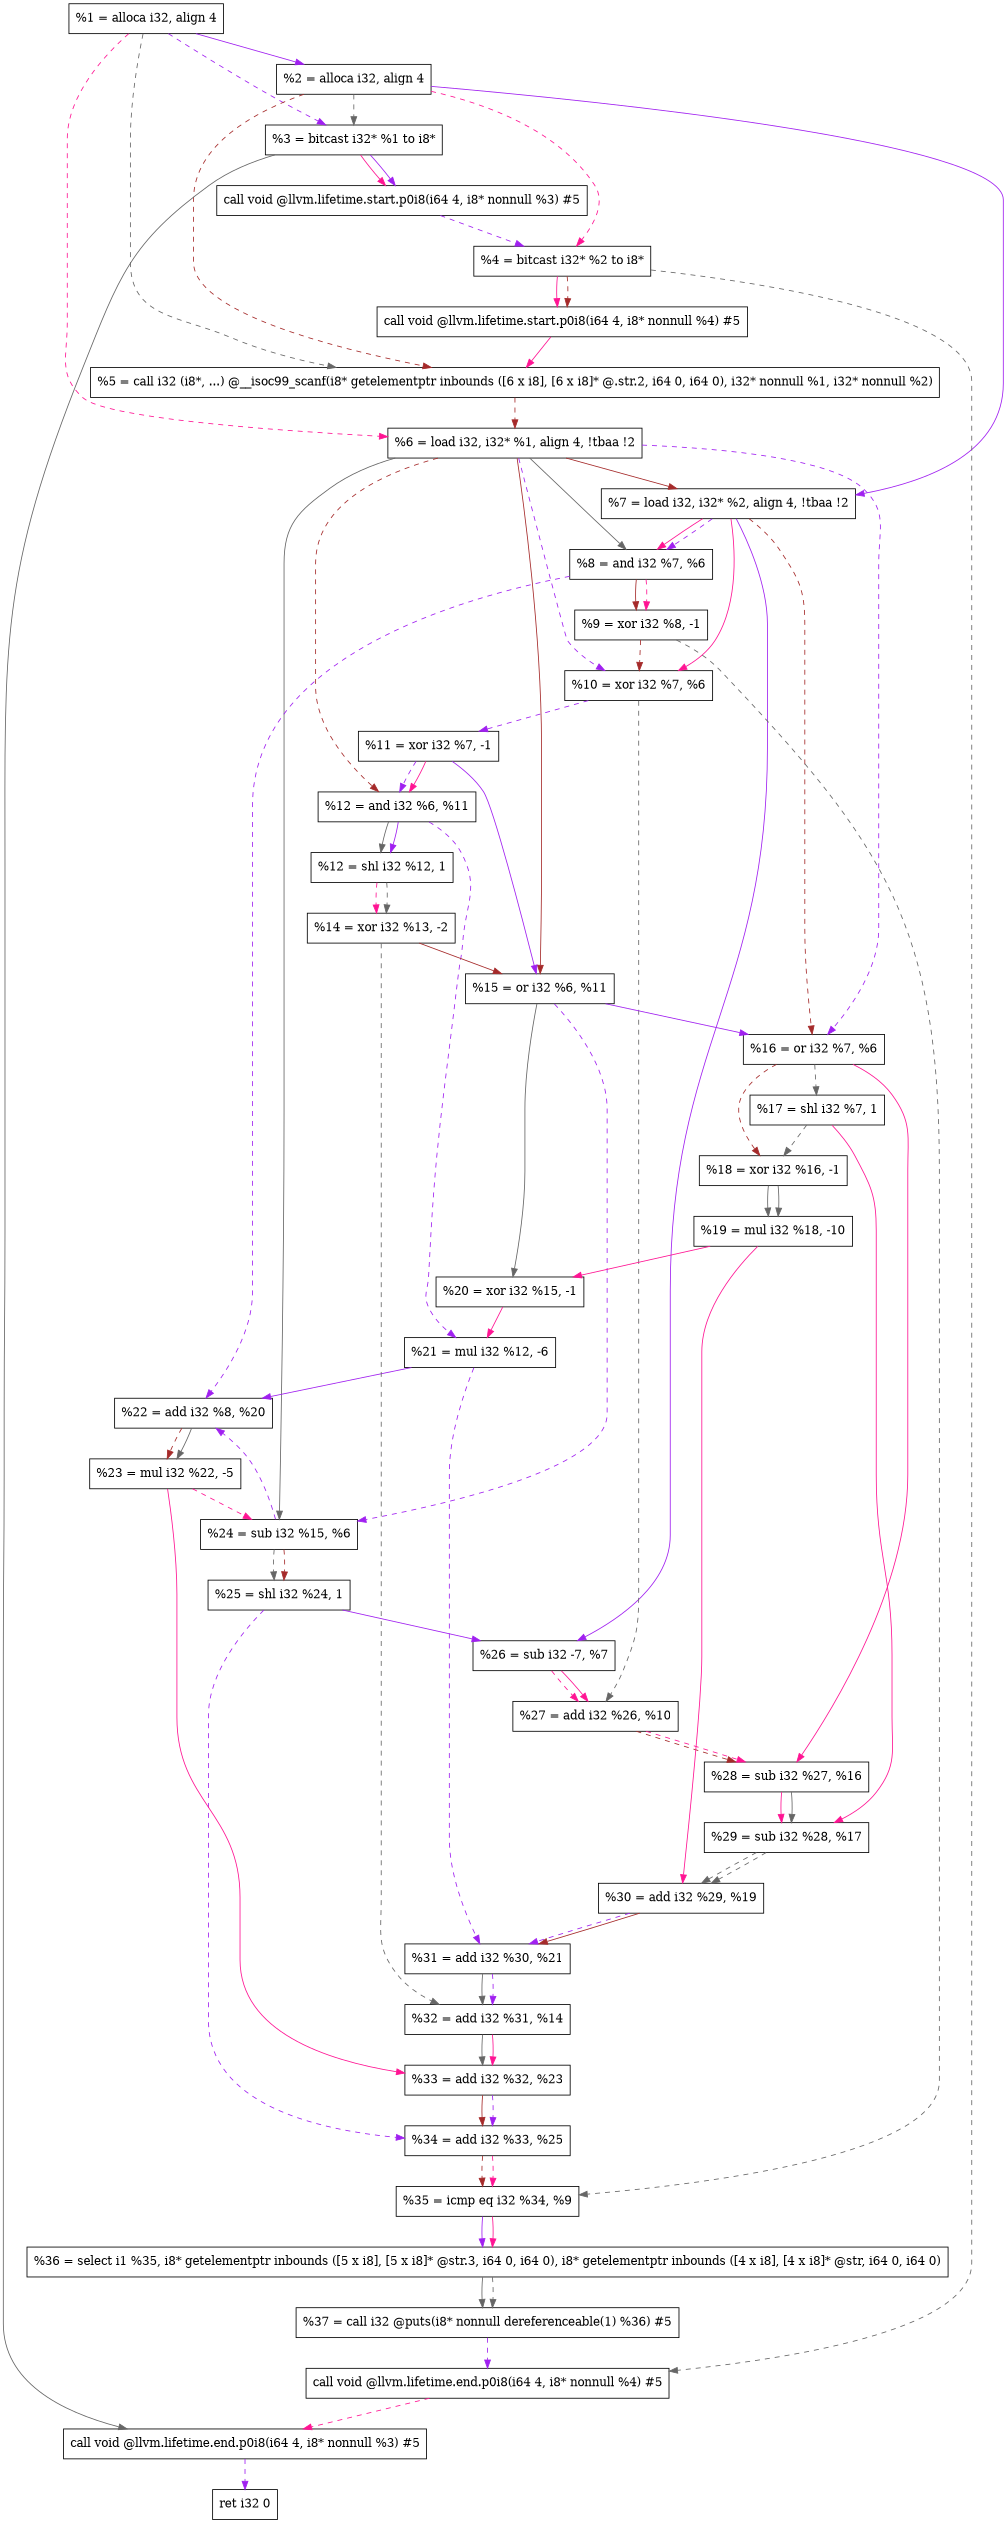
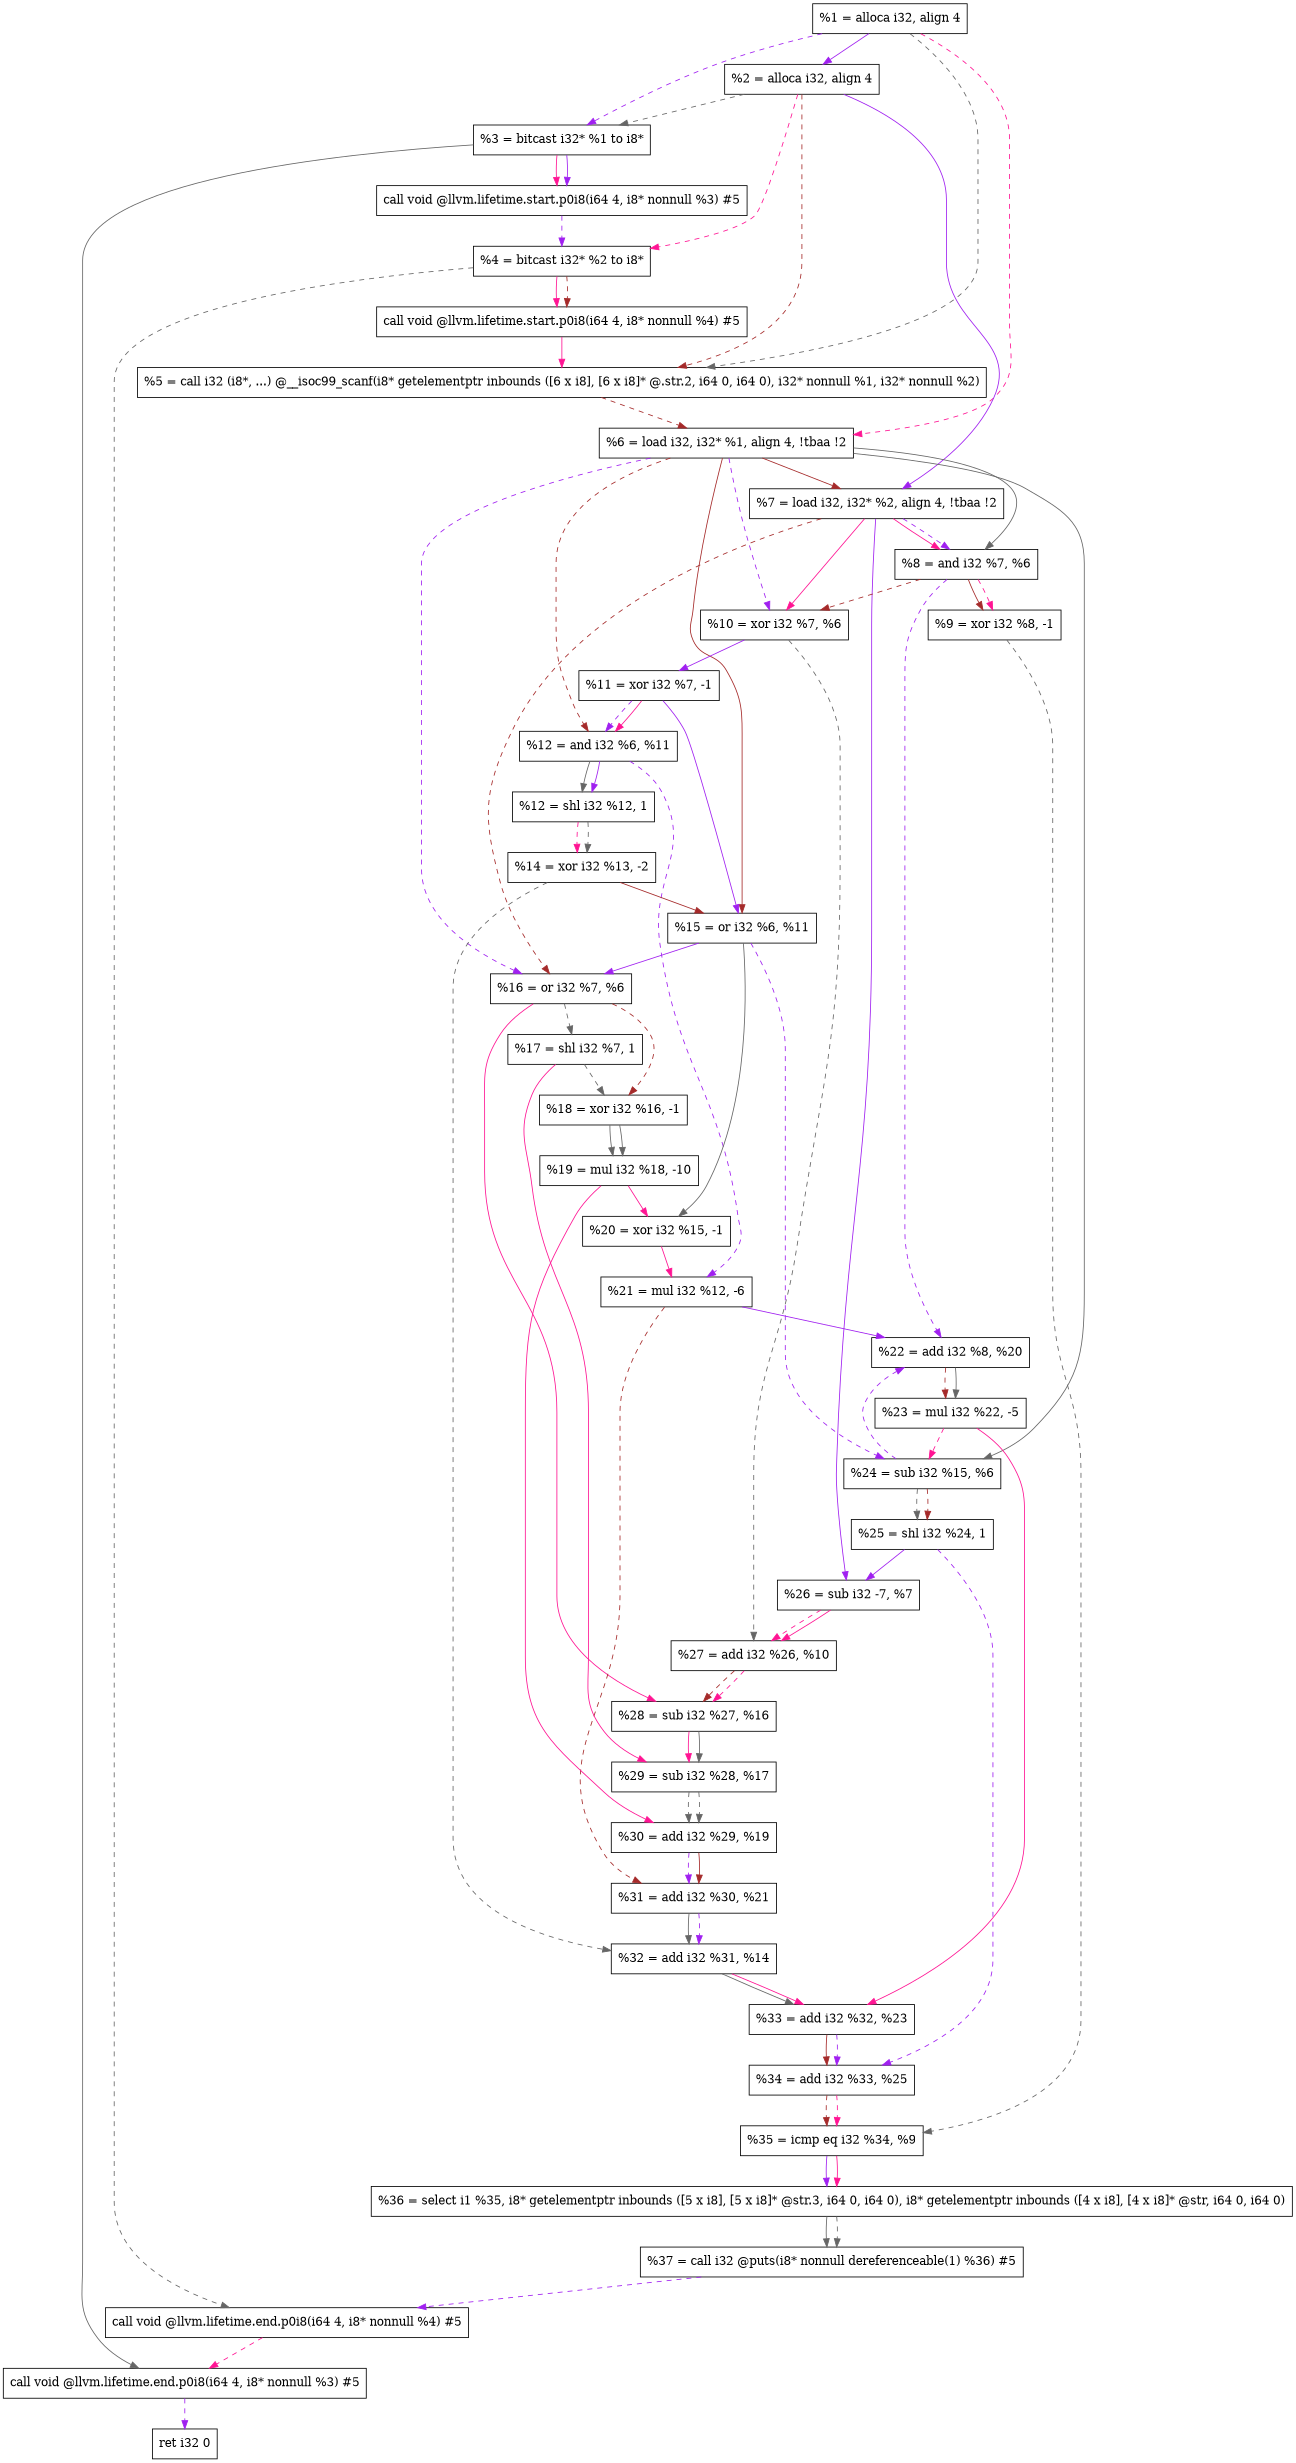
edge "%9 = xor i32 %8, -1" -> "%10 = xor i32 %7, %6": now "%8 = and i32 %7, %6" -> "%10 = xor i32 %7, %6"
edge "%10 = xor i32 %7, %6" -> "%11 = xor i32 %7, -1": style dashed -> solid
edge "%21 = mul i32 %12, -6" -> "%31 = add i32 %30, %21": color purple -> brown
